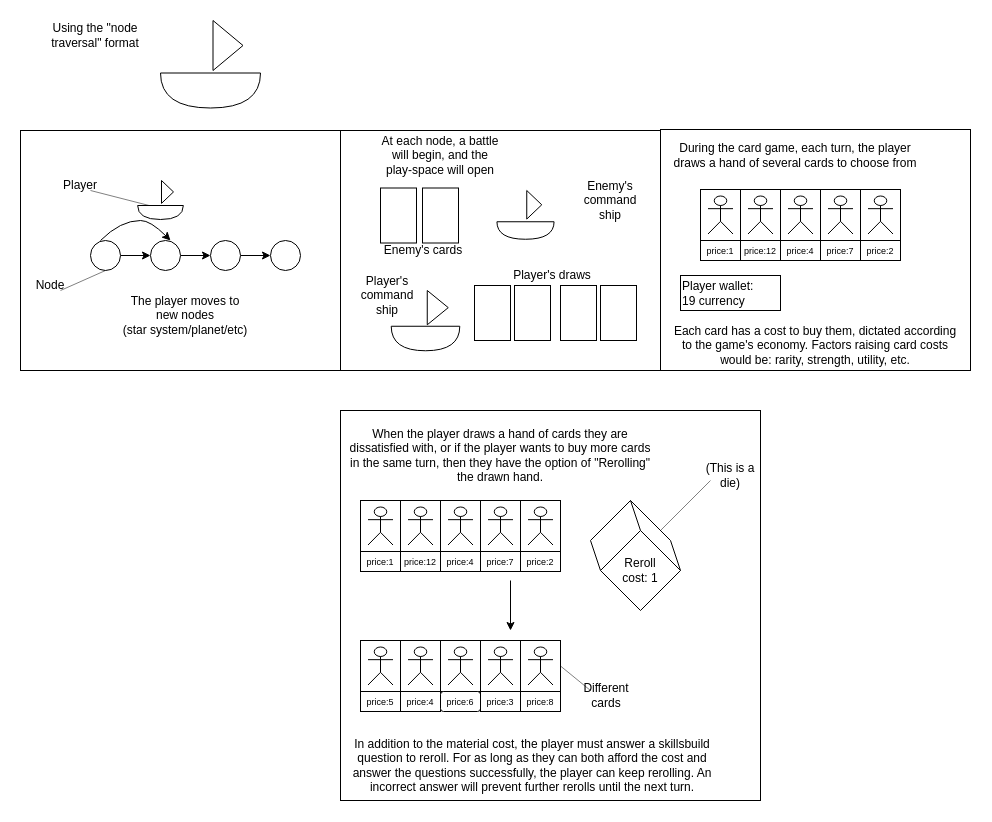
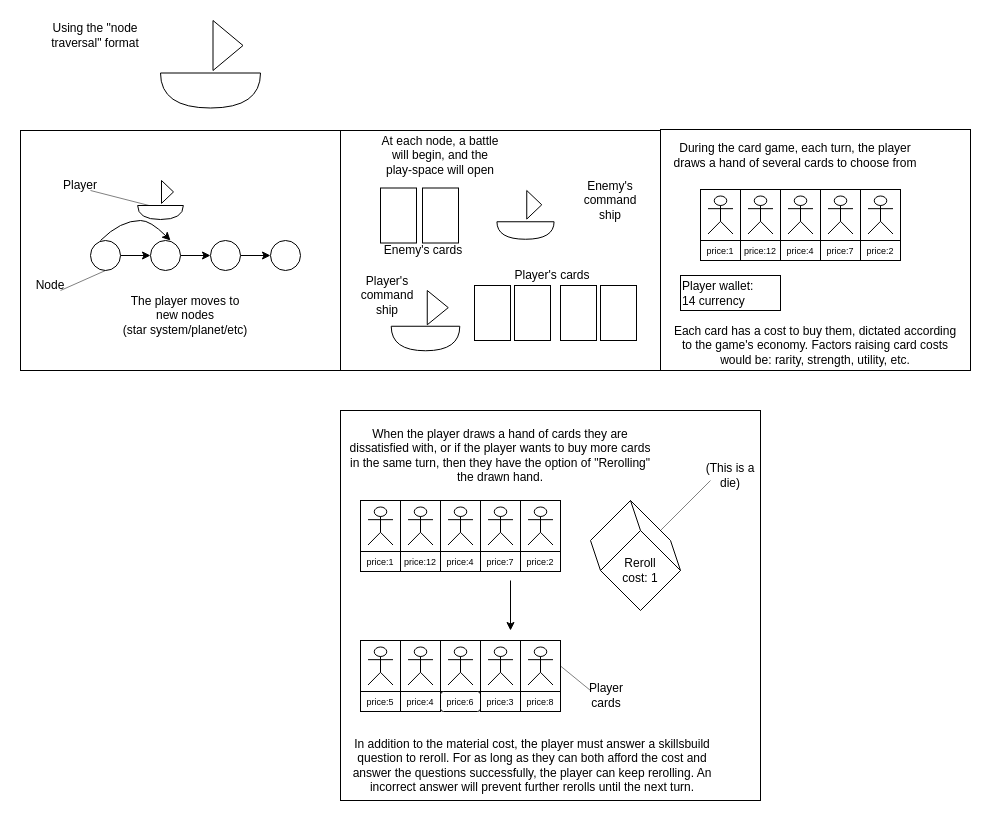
node "Player's draws": label "Player's draws" -> "Player's cards"
node "Player wallet: 19 currency": label "Player wallet: 19 currency" -> "Player wallet: 14 currency"
node "Different cards": label "Different cards" -> "Player cards"
